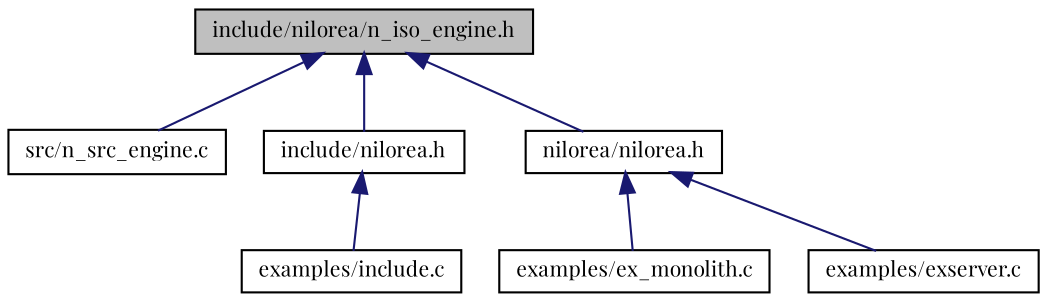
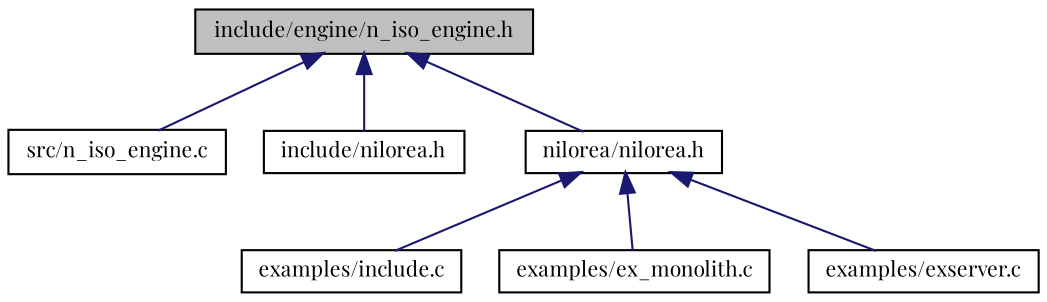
node "include/nilorea/n_iso_engine.h": label "include/nilorea/n_iso_engine.h" -> "include/engine/n_iso_engine.h"
node "src/n_src_engine.c": label "src/n_src_engine.c" -> "src/n_iso_engine.c"
edge "examples/include.c" -> "include/nilorea.h": now "examples/include.c" -> "nilorea/nilorea.h"
